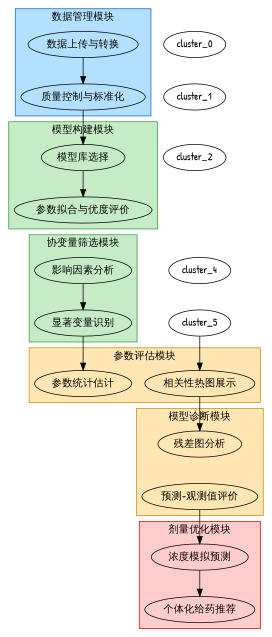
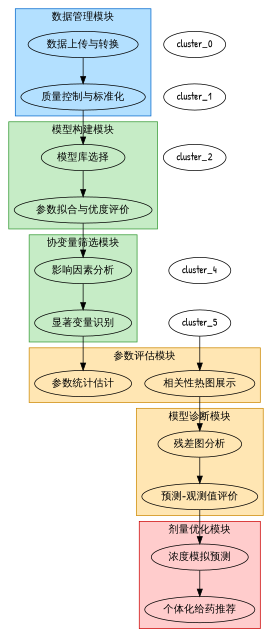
edge "参数拟合与优度评价" -> "影响因素分析": added
edge "残差图分析" -> "预测-观测值评价": added
